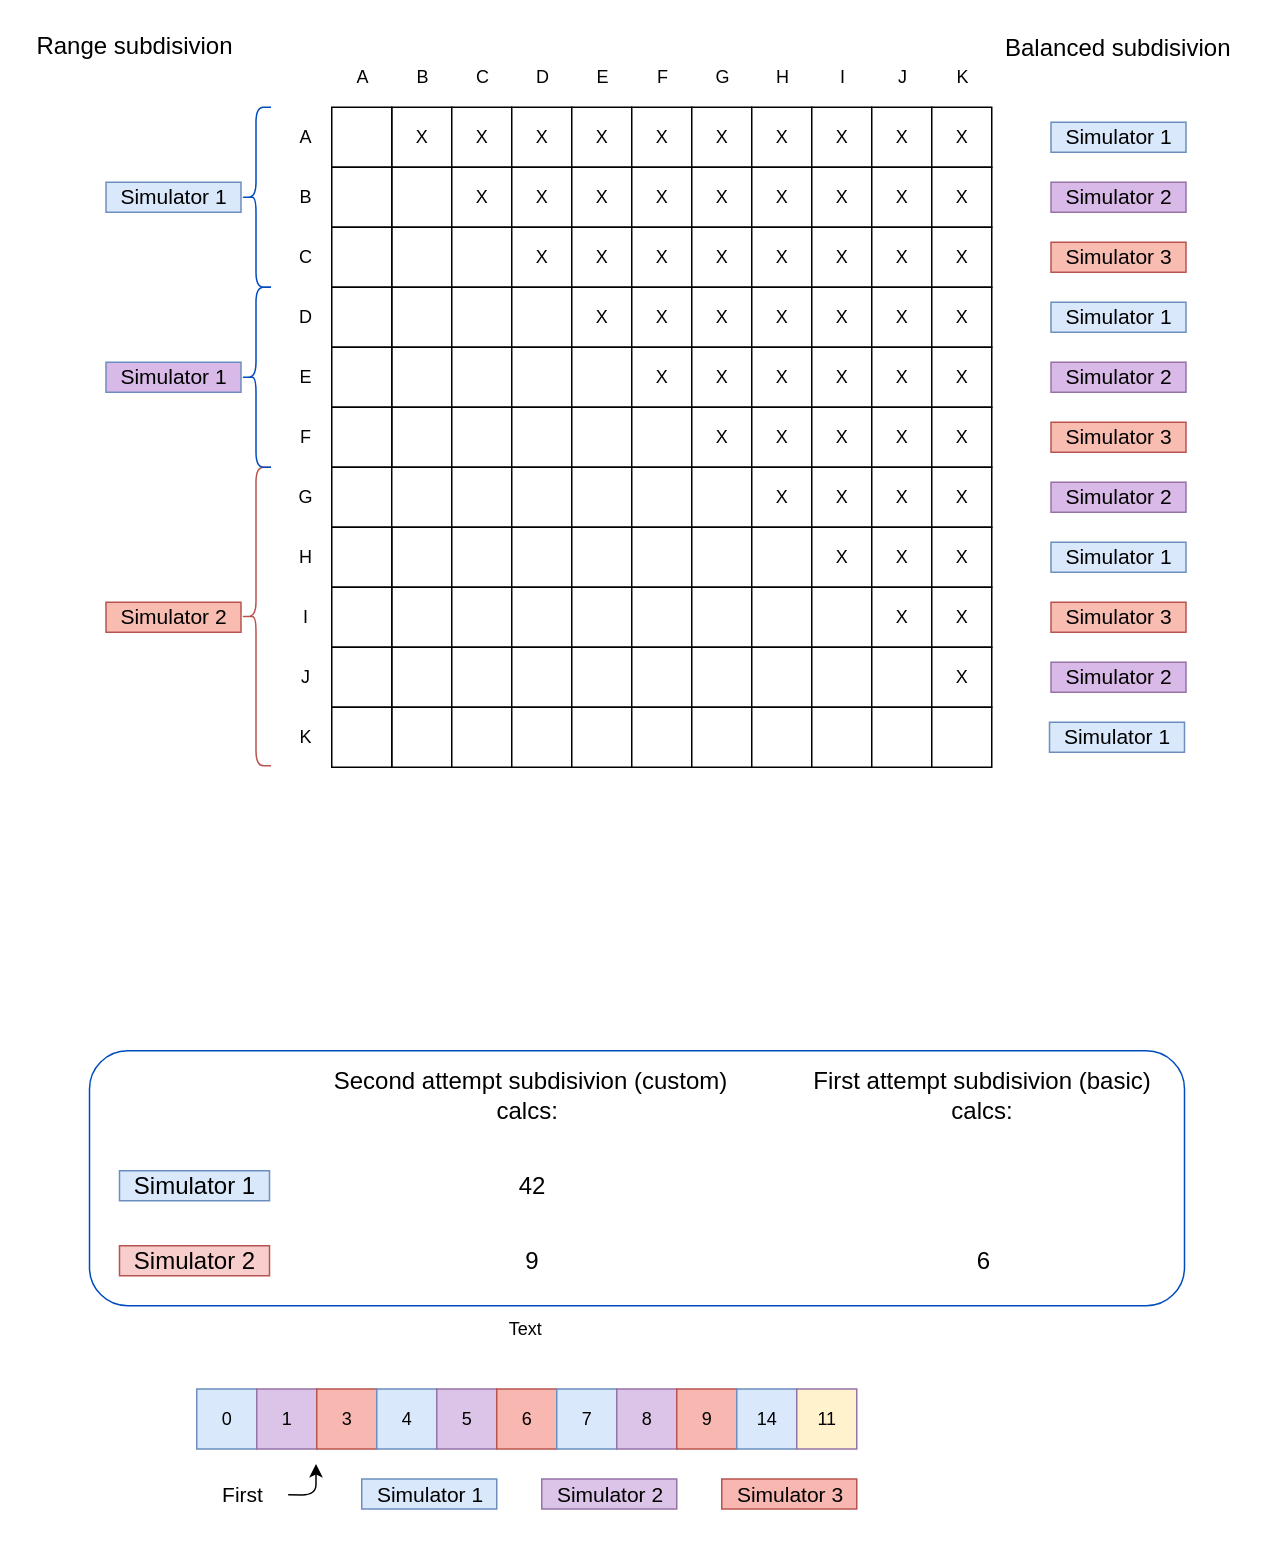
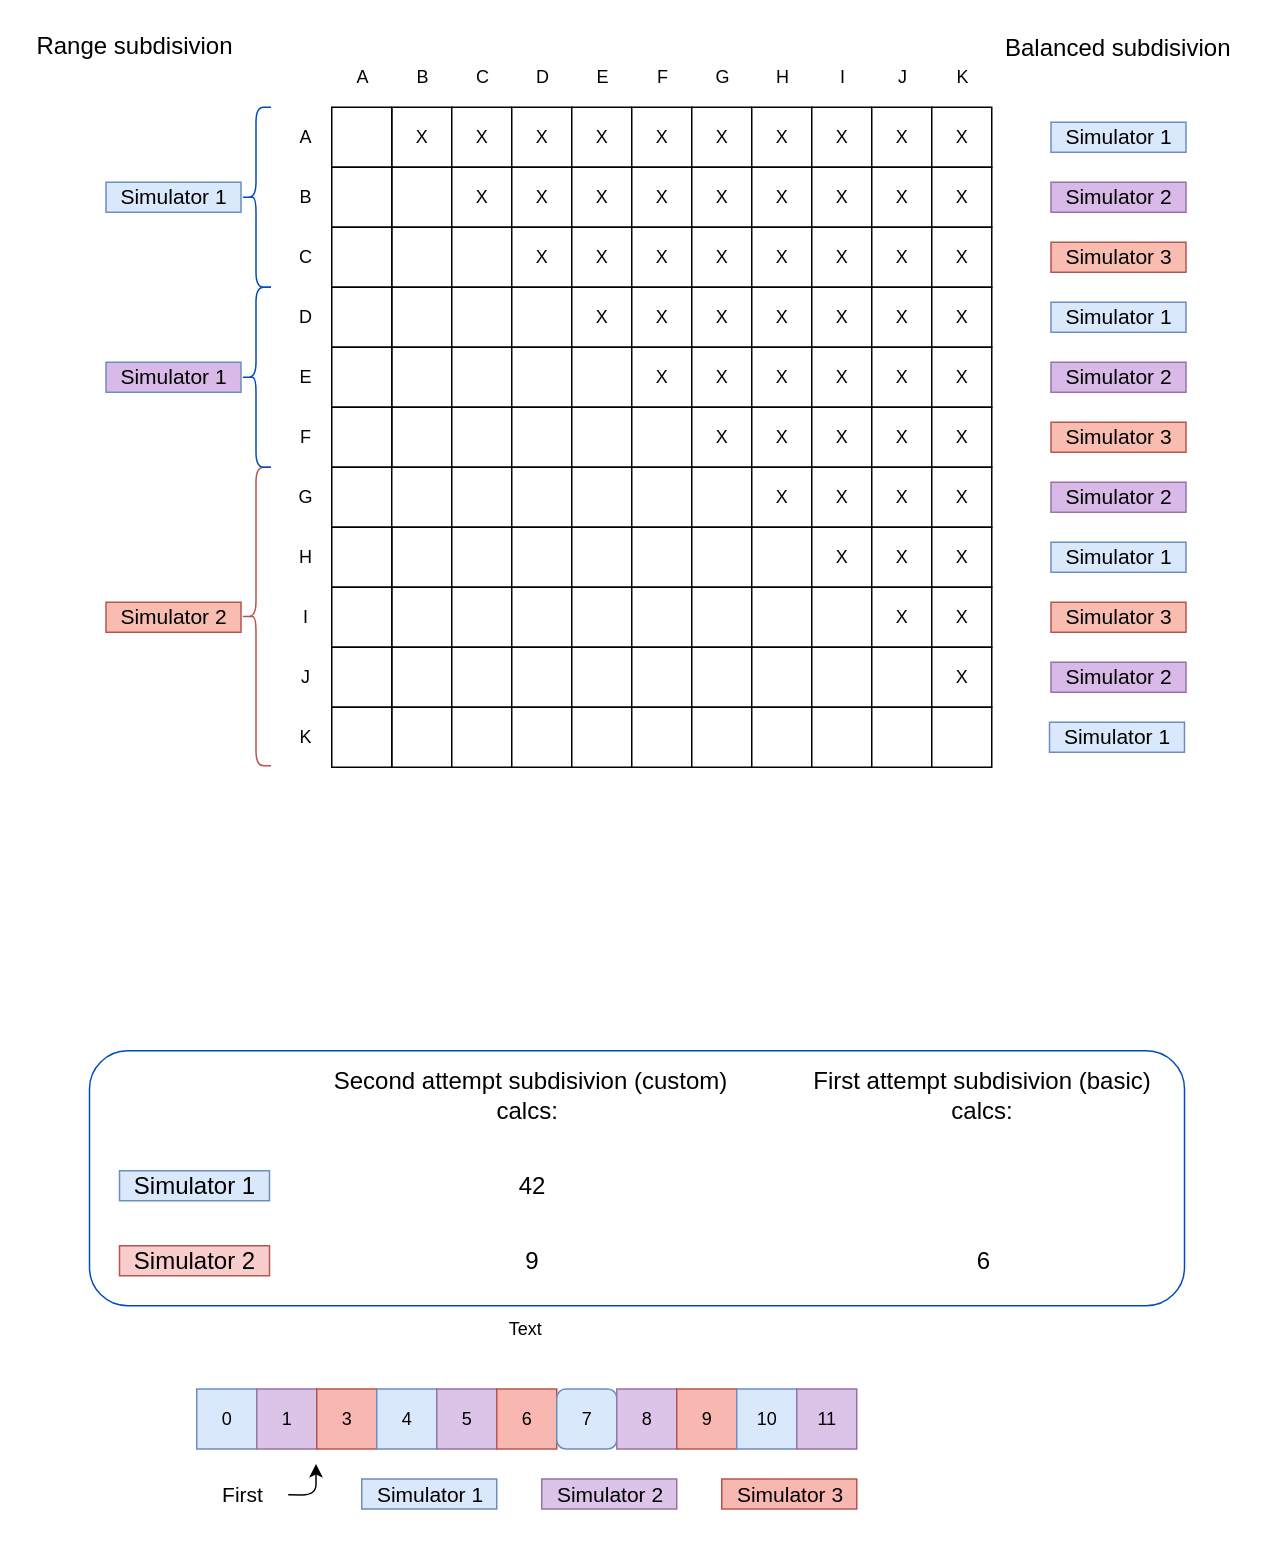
node "7": shape rectangle -> rounded rectangle
node "11": fillcolor #fff2cc -> #dbc4e7
node "14": label "14" -> "10"
